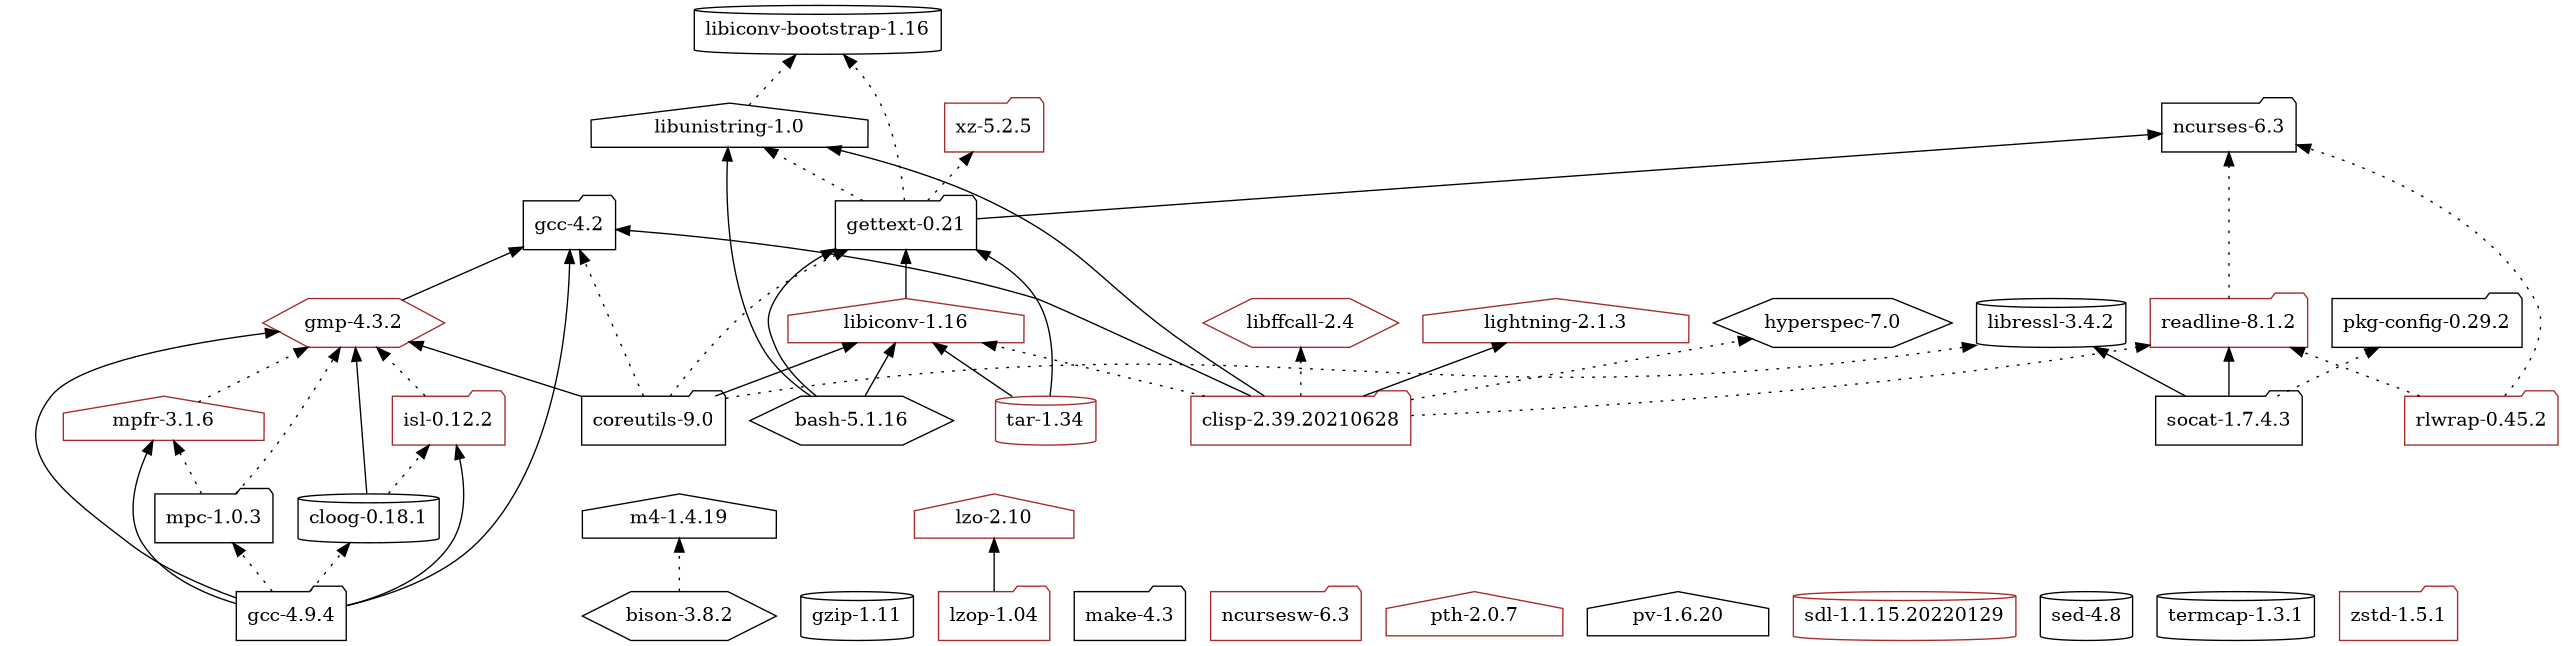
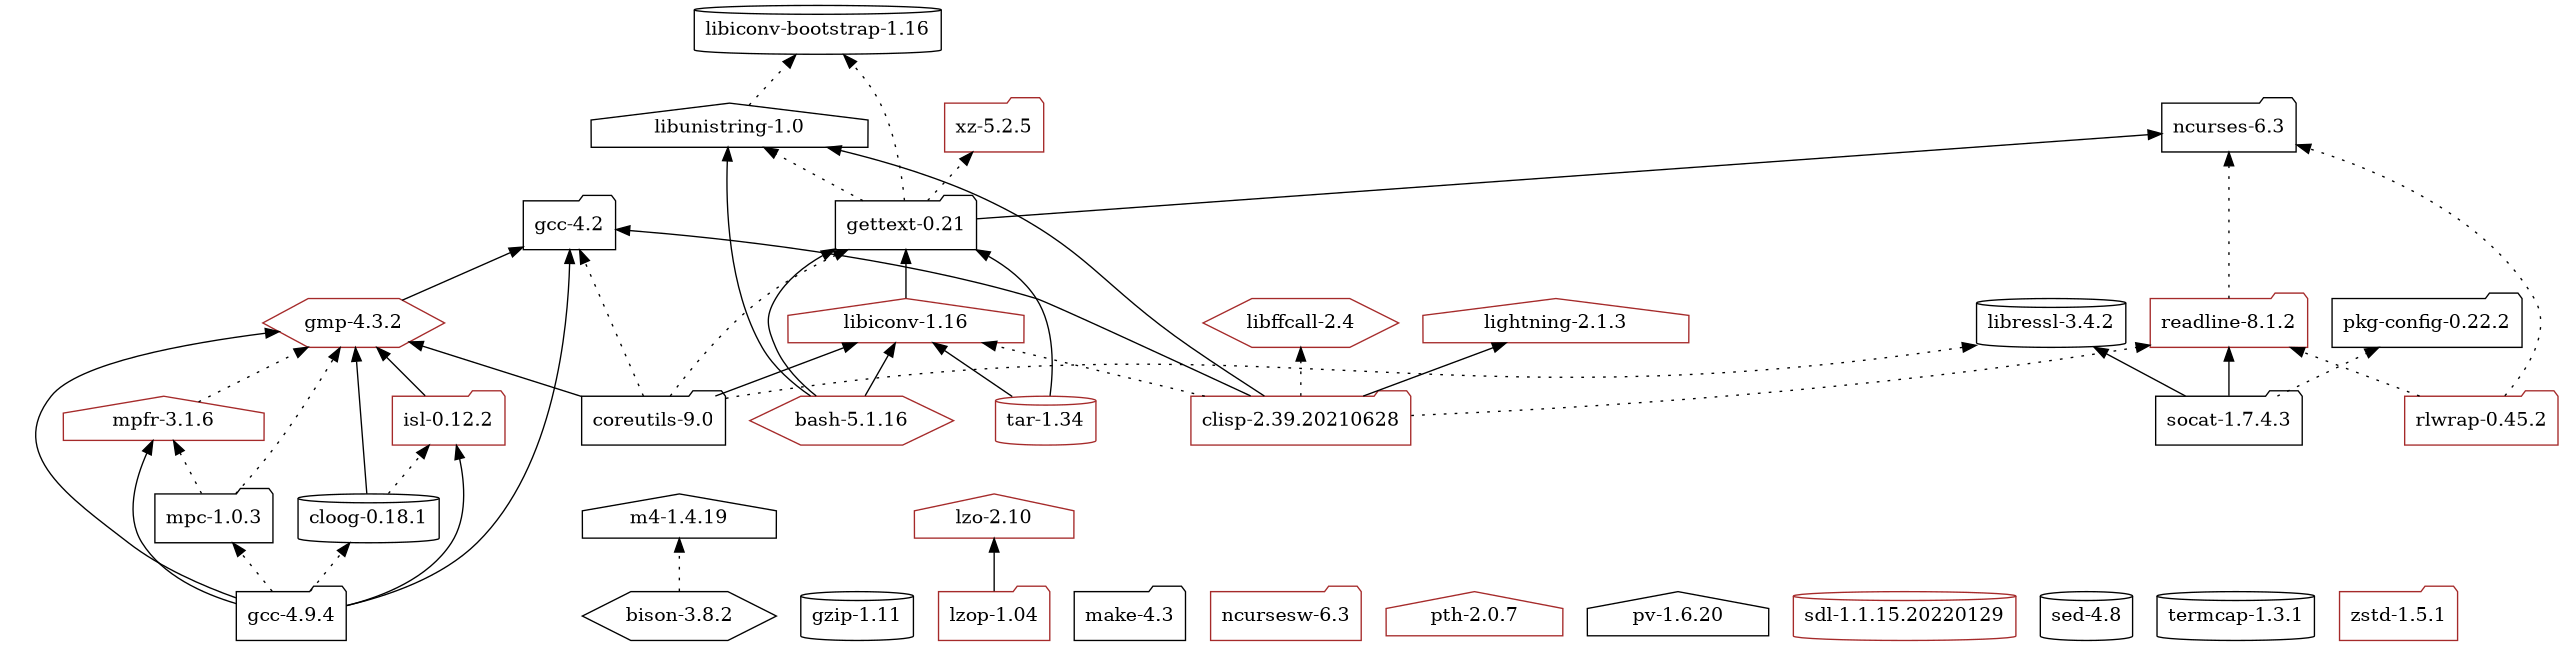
node "hyperspec-7.0": removed
node "pkg-config-0.29.2": label "pkg-config-0.29.2" -> "pkg-config-0.22.2"
edge "isl-0.12.2" -> "gmp-4.3.2": style dotted -> solid
node "bash-5.1.16": color black -> brown
